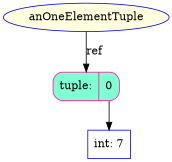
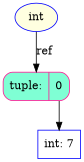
node "anOneElementTuple": label "anOneElementTuple" -> "int"
